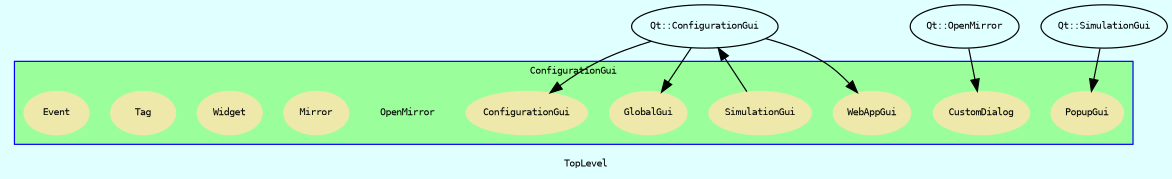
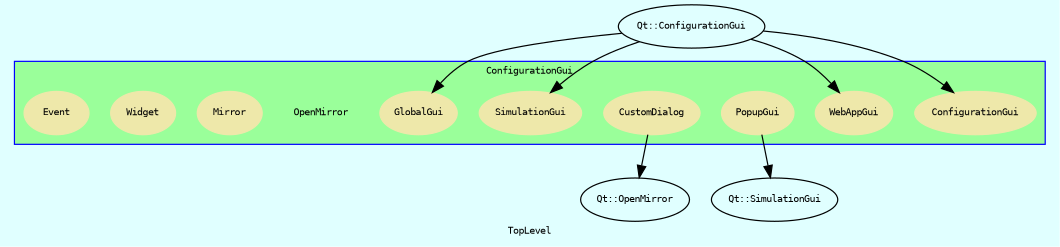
edge "Qt::OpenMirror" -> "CustomDialog": reversed
edge "Qt::SimulationGui" -> "PopupGui": reversed
edge "SimulationGui" -> "Qt::ConfigurationGui": reversed
node "Tag": removed
